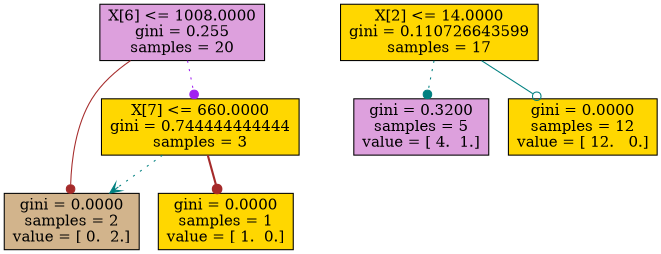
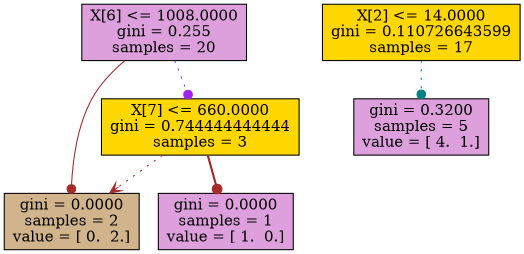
node "gini = 0.0000 samples = 12 value = [ 12.   0.]": removed
edge "X[7] <= 660.0000 gini = 0.744444444444 samples = 3" -> "gini = 0.0000 samples = 2 value = [ 0.  2.]": color teal -> brown
node "gini = 0.0000 samples = 1 value = [ 1.  0.]": fillcolor gold -> plum
